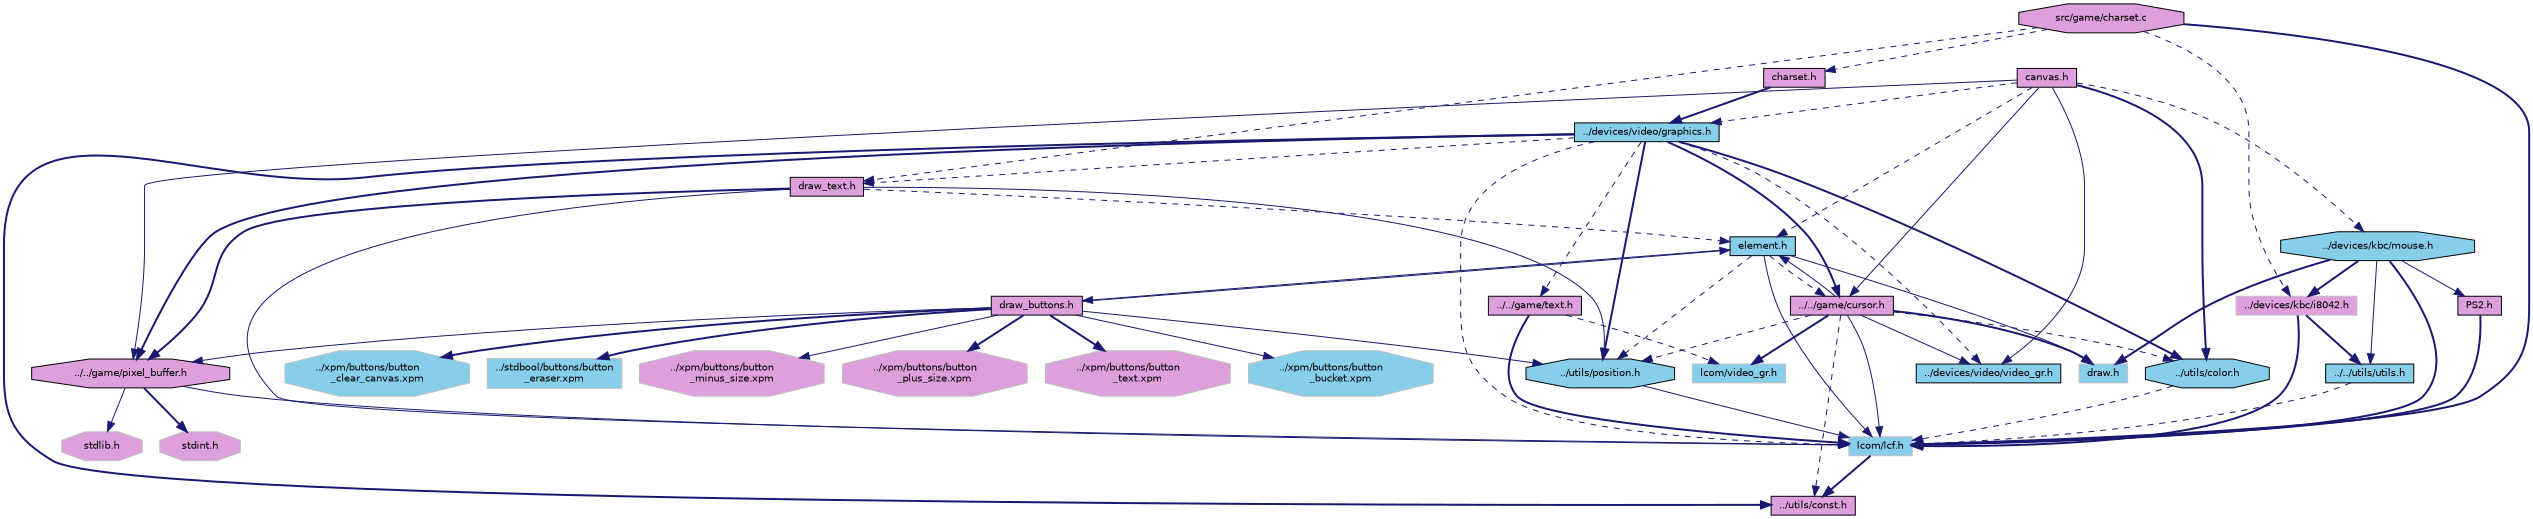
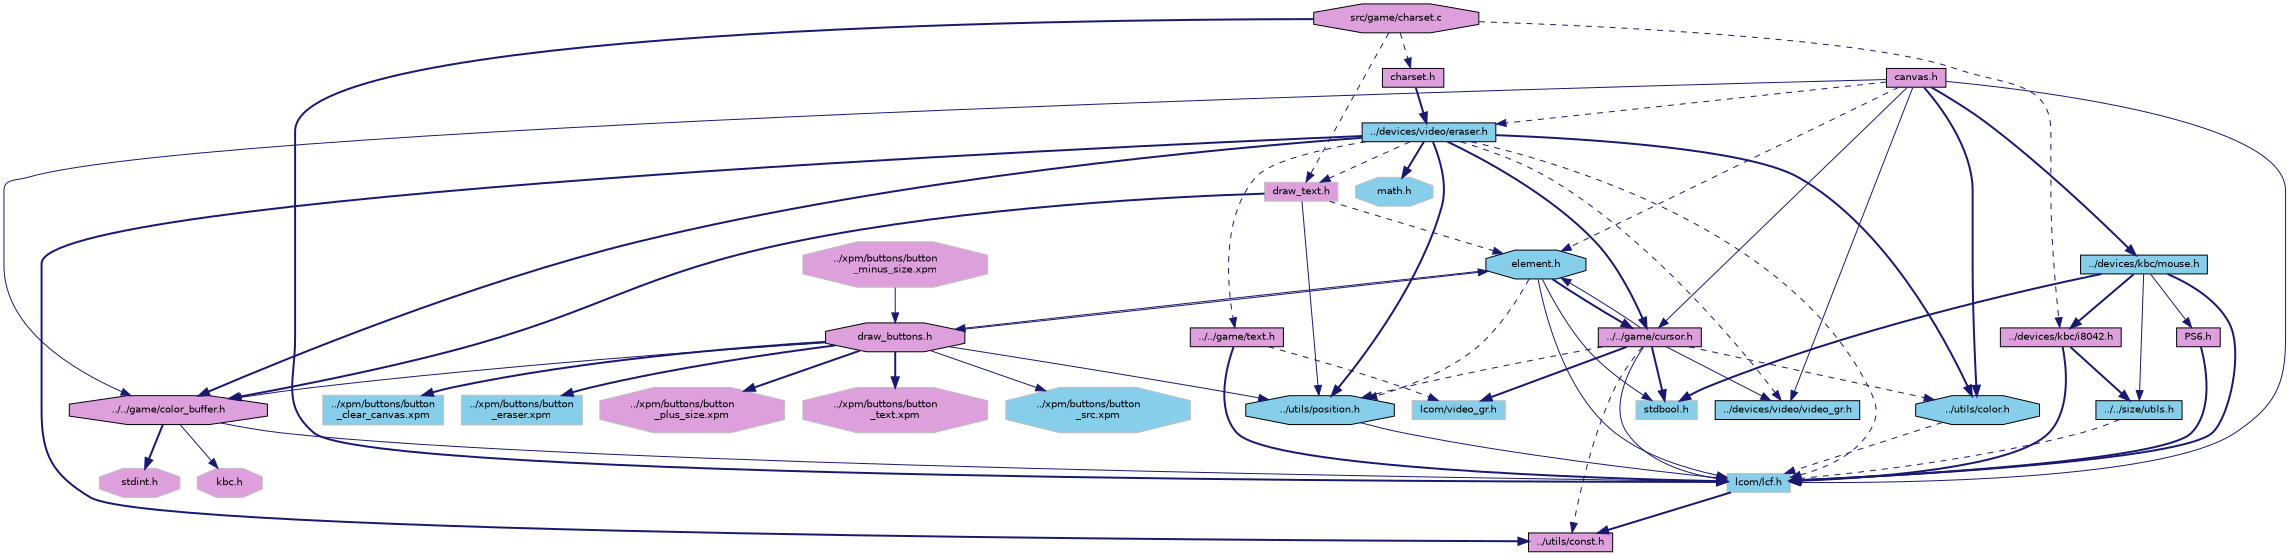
edge "canvas.h" -> "../devices/kbc/mouse.h": style dashed -> bold
node "../devices/video/graphics.h": label "../devices/video/graphics.h" -> "../devices/video/eraser.h"
node "draw_text.h": color black -> grey75
node "math.h": added
node "element.h": shape box -> octagon
node "../devices/kbc/mouse.h": shape octagon -> box
edge "element.h" -> "../../game/cursor.h": style dashed -> bold
node "draw_buttons.h": shape box -> octagon
node "../devices/kbc/i8042.h": color grey75 -> black
node "PS2.h": label "PS2.h" -> "PS6.h"
edge "draw_buttons.h" -> "../xpm/buttons/button _minus_size.xpm": reversed
edge "draw_text.h" -> "lcom/lcf.h": now "canvas.h" -> "lcom/lcf.h"
node "../../game/pixel_buffer.h": label "../../game/pixel_buffer.h" -> "../../game/color_buffer.h"
node "../xpm/buttons/button _clear_canvas.xpm": shape octagon -> box
node "../stdbool/buttons/button _eraser.xpm": label "../stdbool/buttons/button _eraser.xpm" -> "../xpm/buttons/button _eraser.xpm"
node "../xpm/buttons/button _bucket.xpm": label "../xpm/buttons/button _bucket.xpm" -> "../xpm/buttons/button _src.xpm"
node "draw.h": label "draw.h" -> "stdbool.h"
node "../../utils/utils.h": label "../../utils/utils.h" -> "../../size/utils.h"
node "stdlib.h": label "stdlib.h" -> "kbc.h"
